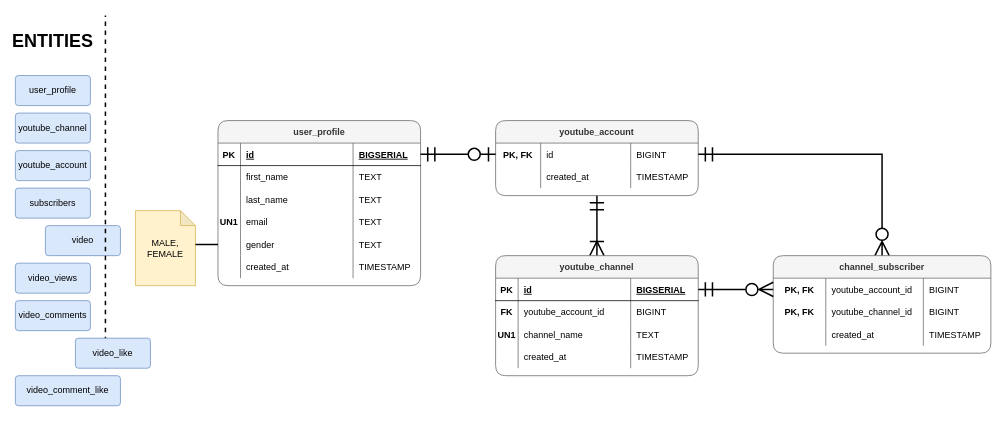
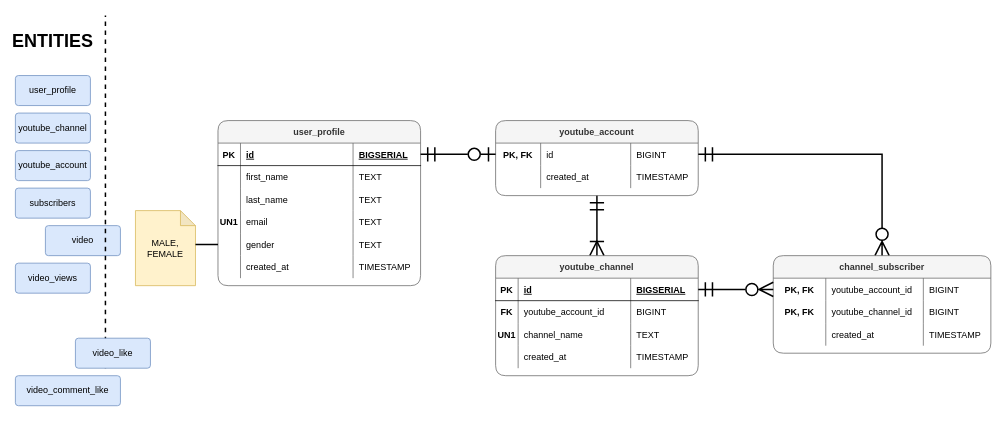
node "video_comments": removed
